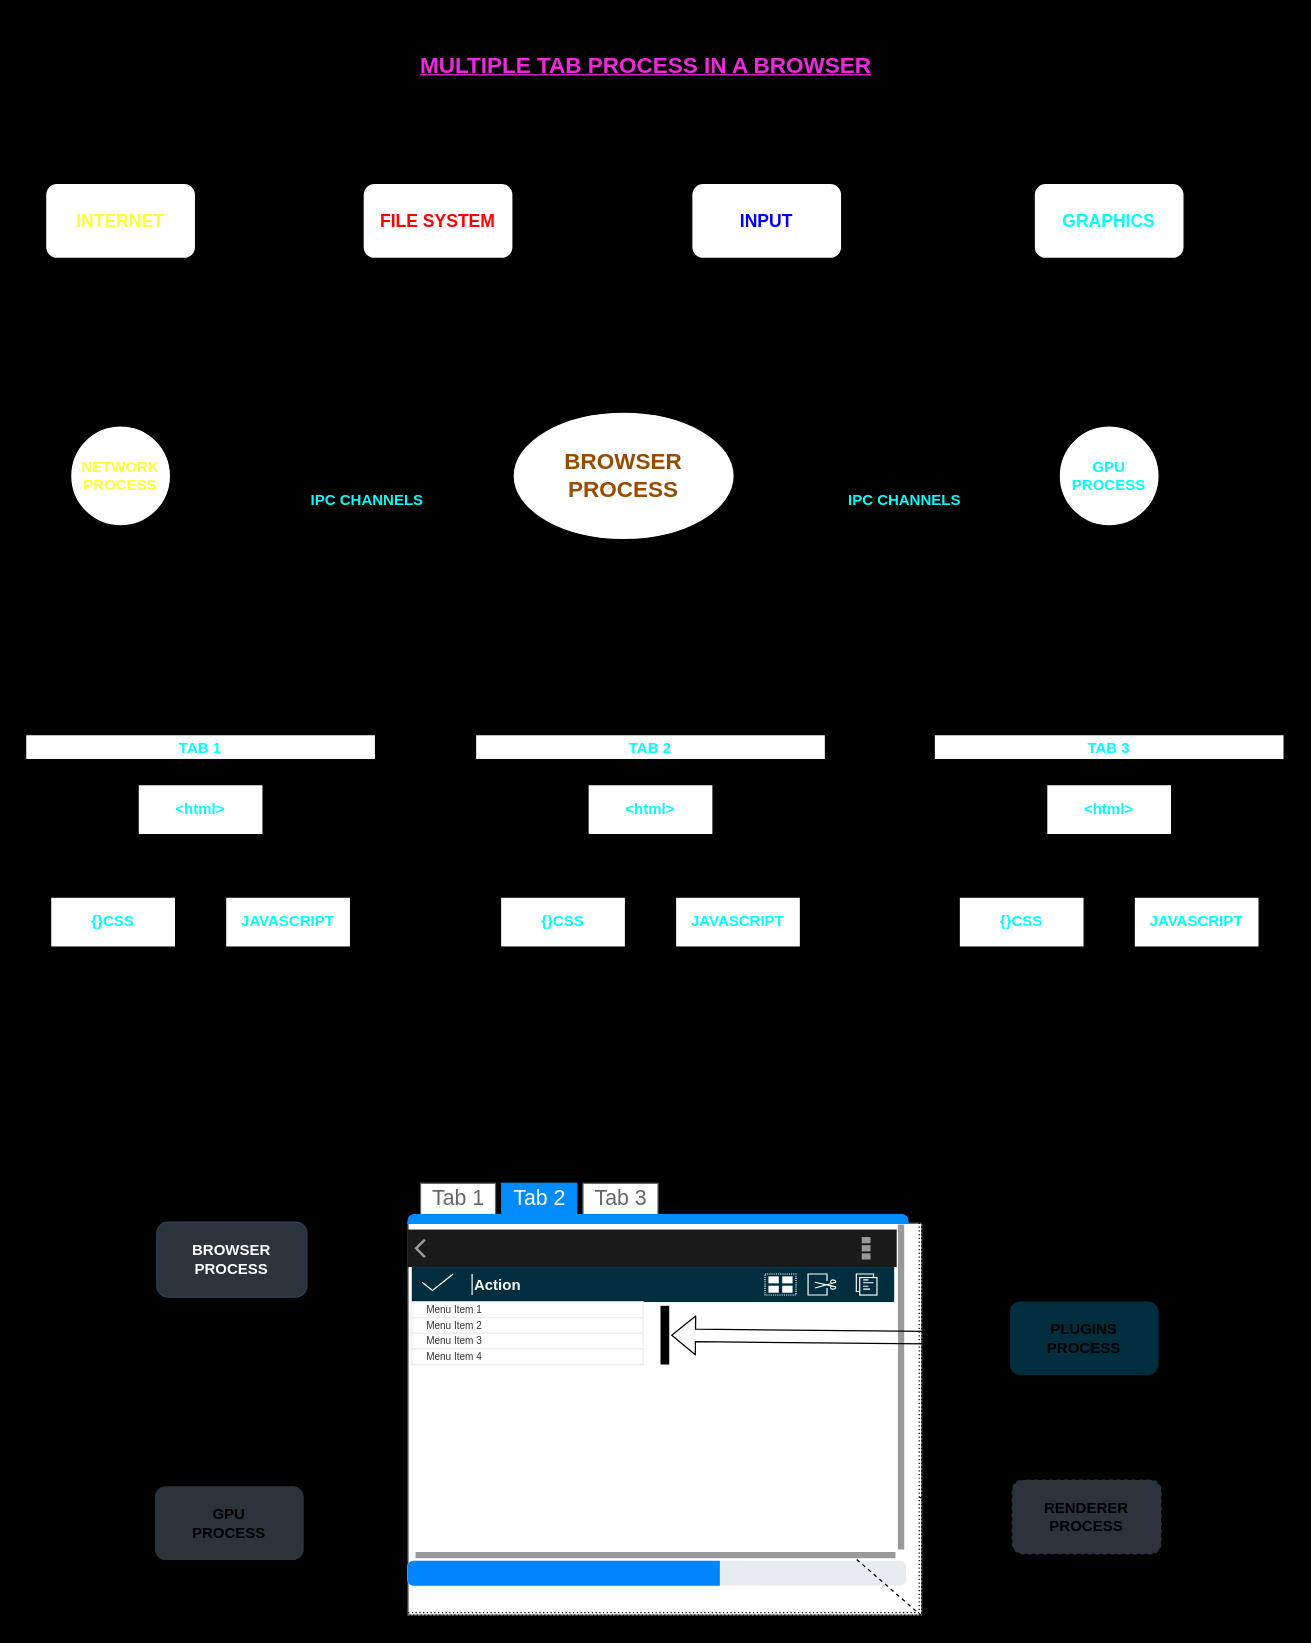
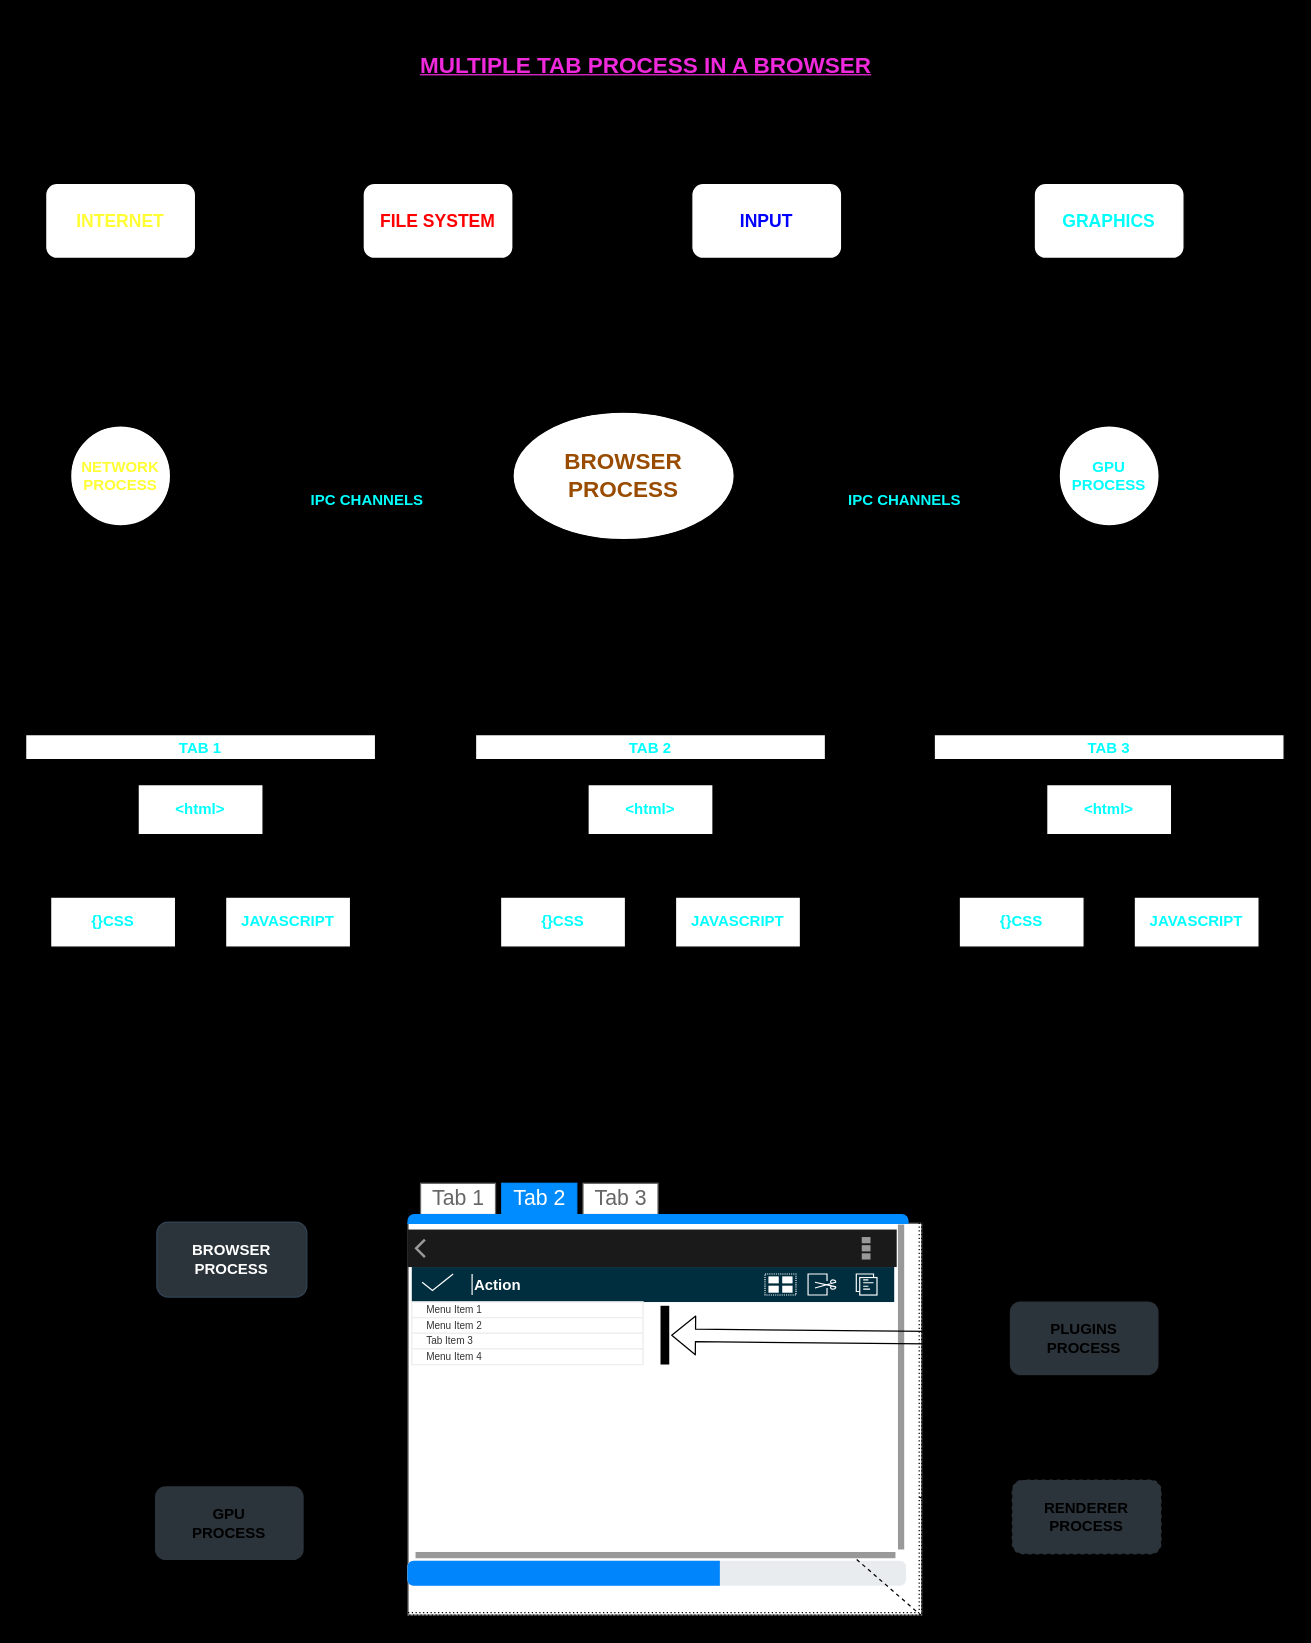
node "PLUGINS PROCESS": fillcolor #002e3e -> #2b333b
node "Menu Item 3": label "Menu Item 3" -> "Tab Item 3"
